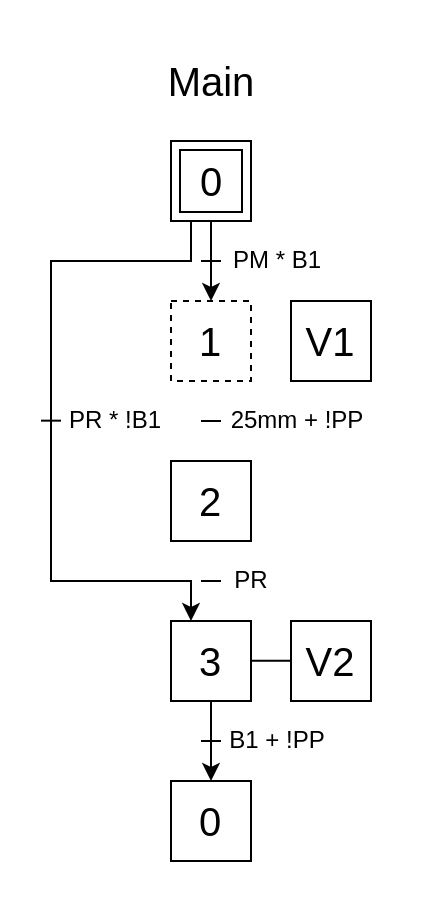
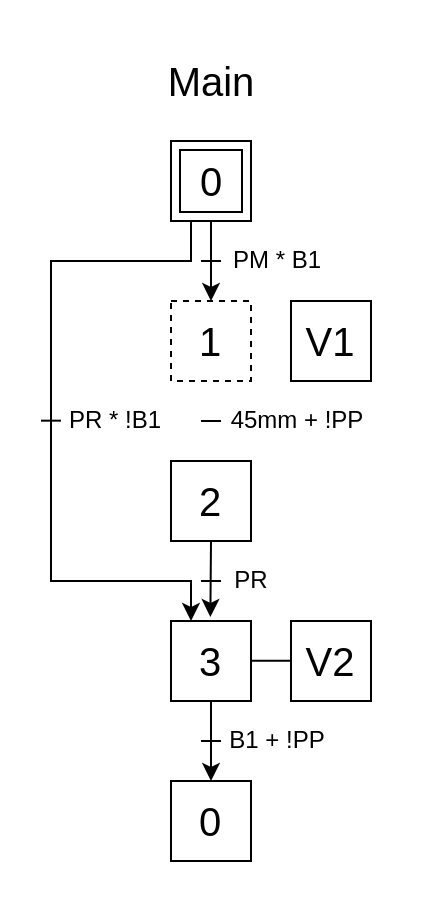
node "25mm + !PP": label "25mm + !PP" -> "45mm + !PP"
edge "2" -> "3": added
